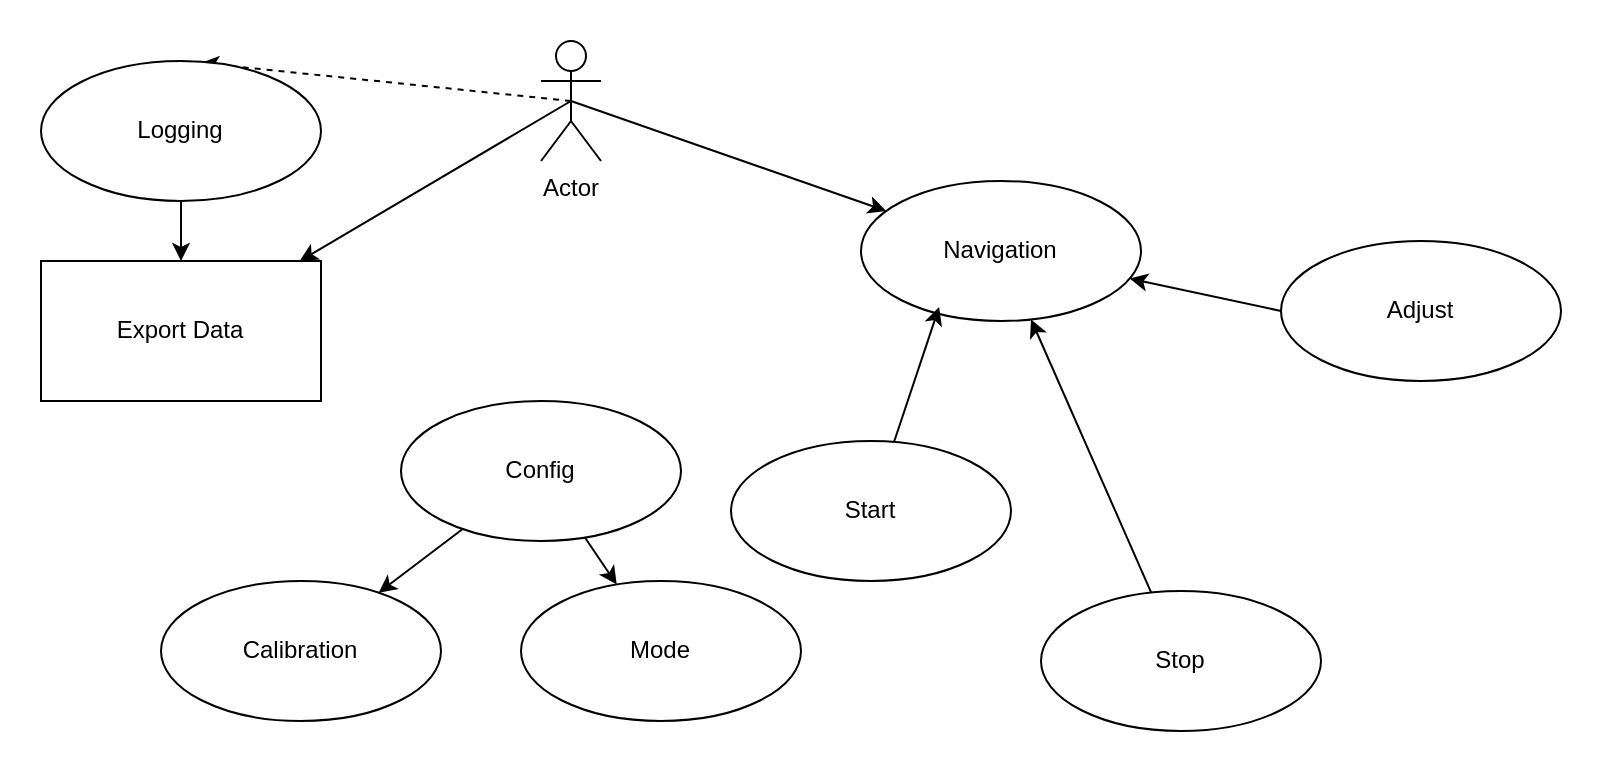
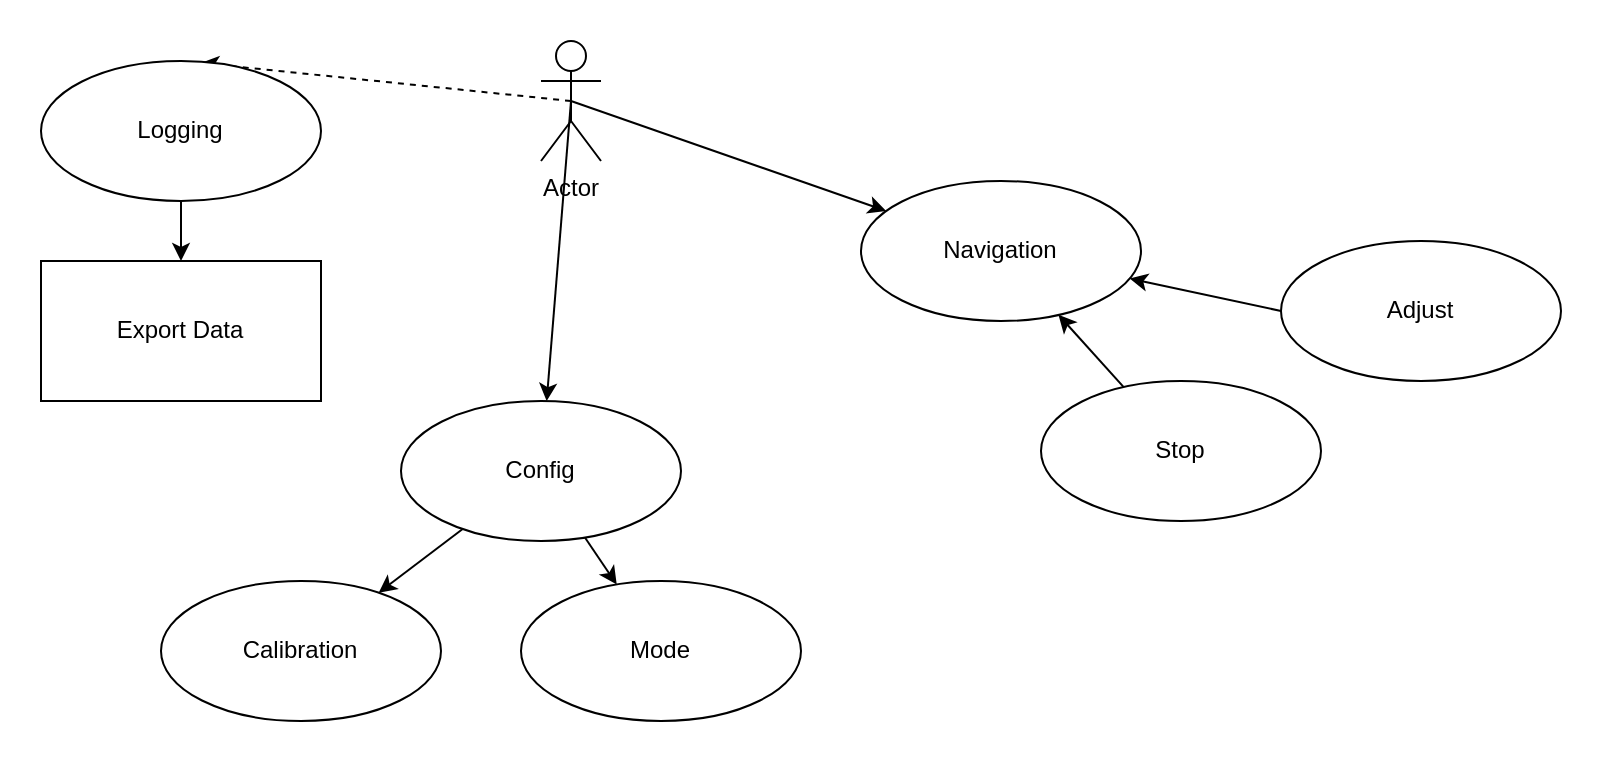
edge "Actor" -> "Export Data": now "Actor" -> "Config"
edge "Start" -> "Navigation": removed
node "Start": removed
node "Stop": moved (1181, 661) -> (1181, 451)
